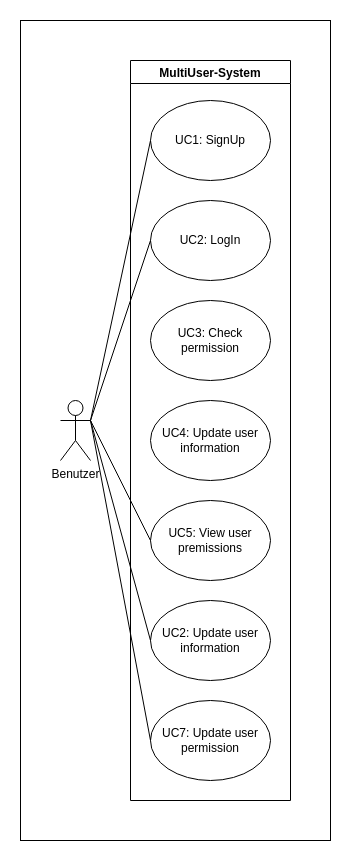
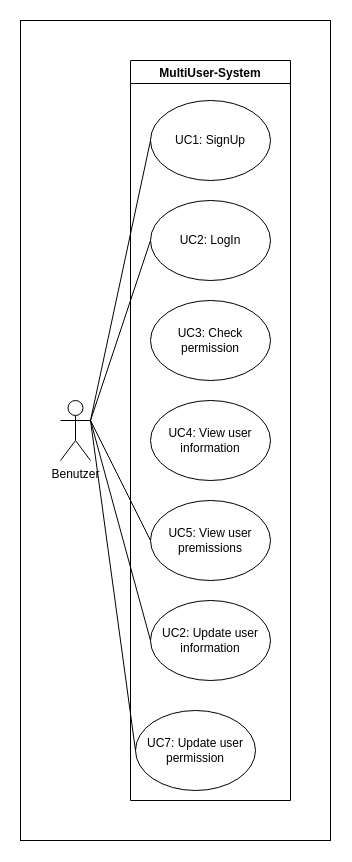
node "UC4: Update user information": label "UC4: Update user information" -> "UC4: View user information"
node "UC7: Update user permission": moved (211, 741) -> (196, 751)
